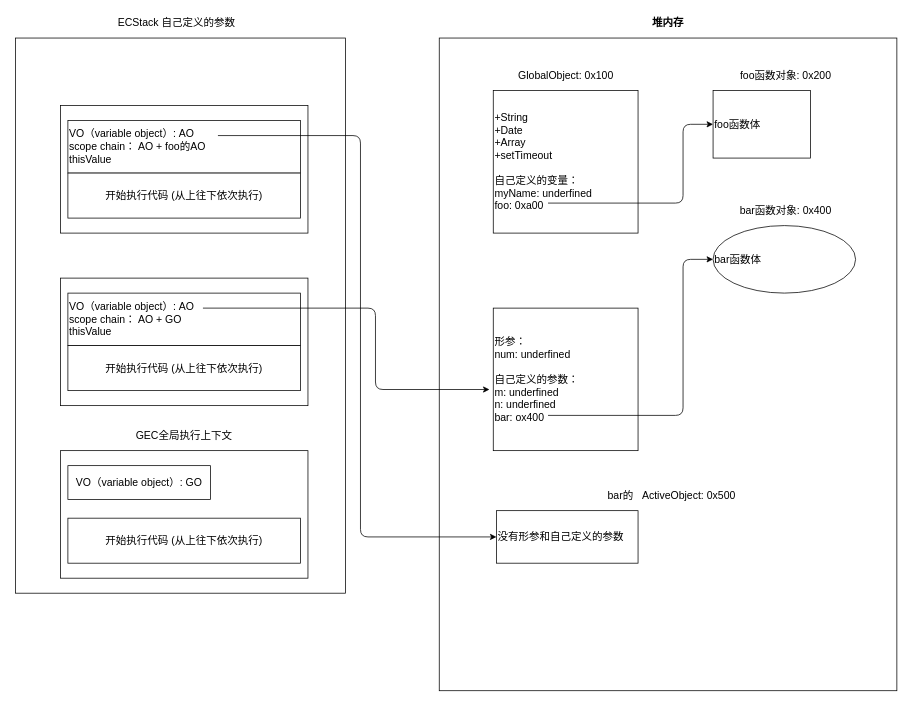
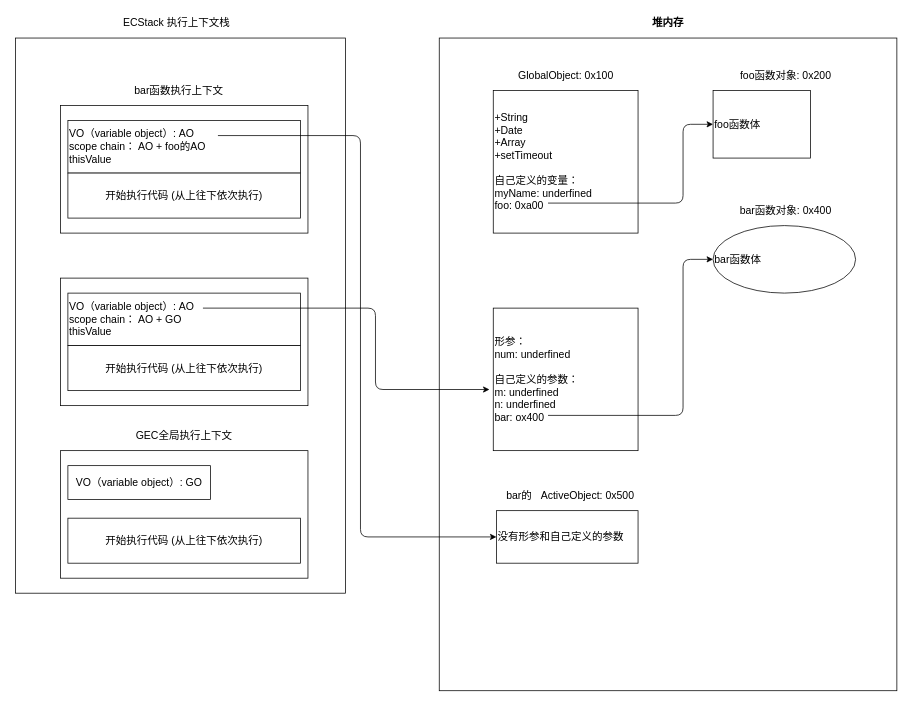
node "ECStack 自己定义的参数": label "ECStack 自己定义的参数" -> "ECStack 执行上下文栈"
node "bar函数执行上下文": added
node "bar的 ActiveObject: 0x500": moved (670, 495) -> (569, 495)
